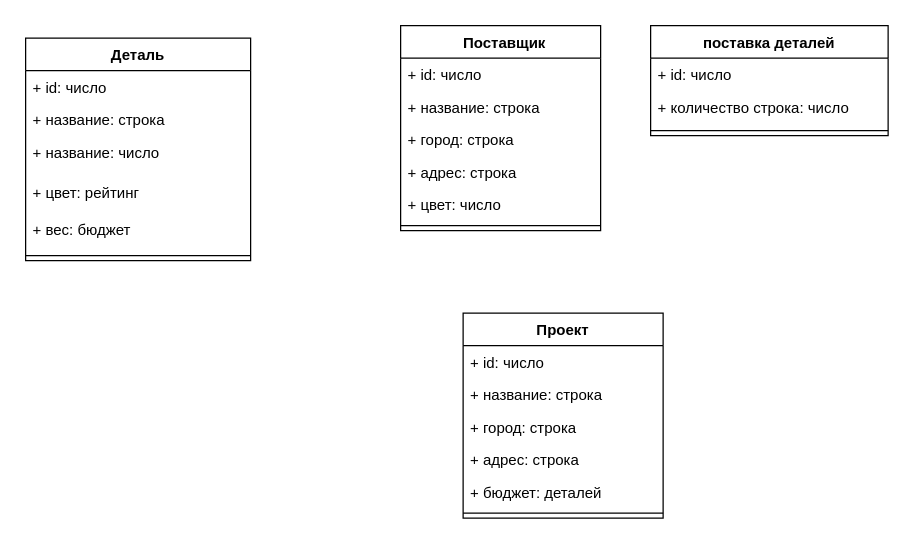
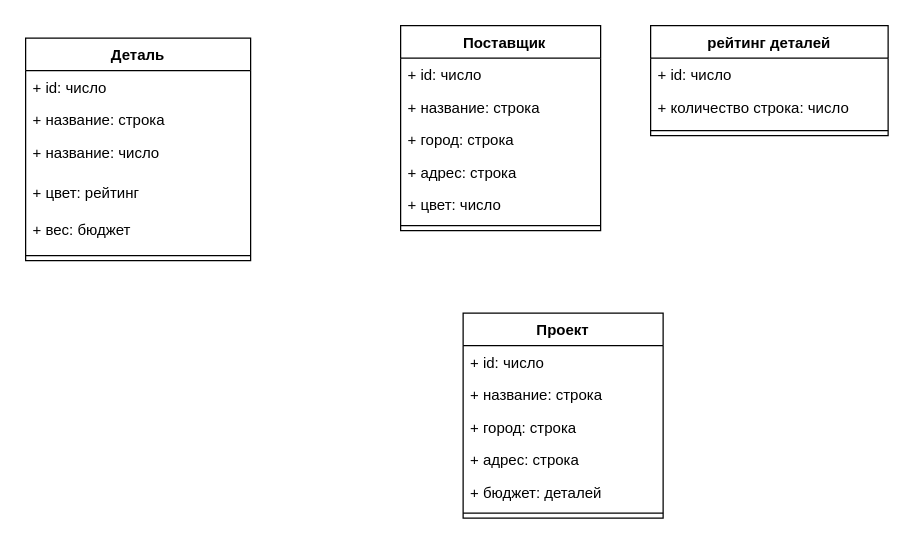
node "поставка деталей": label "поставка деталей" -> "рейтинг деталей"
